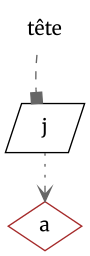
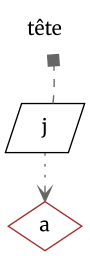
edge "tête" -> "j": reversed
